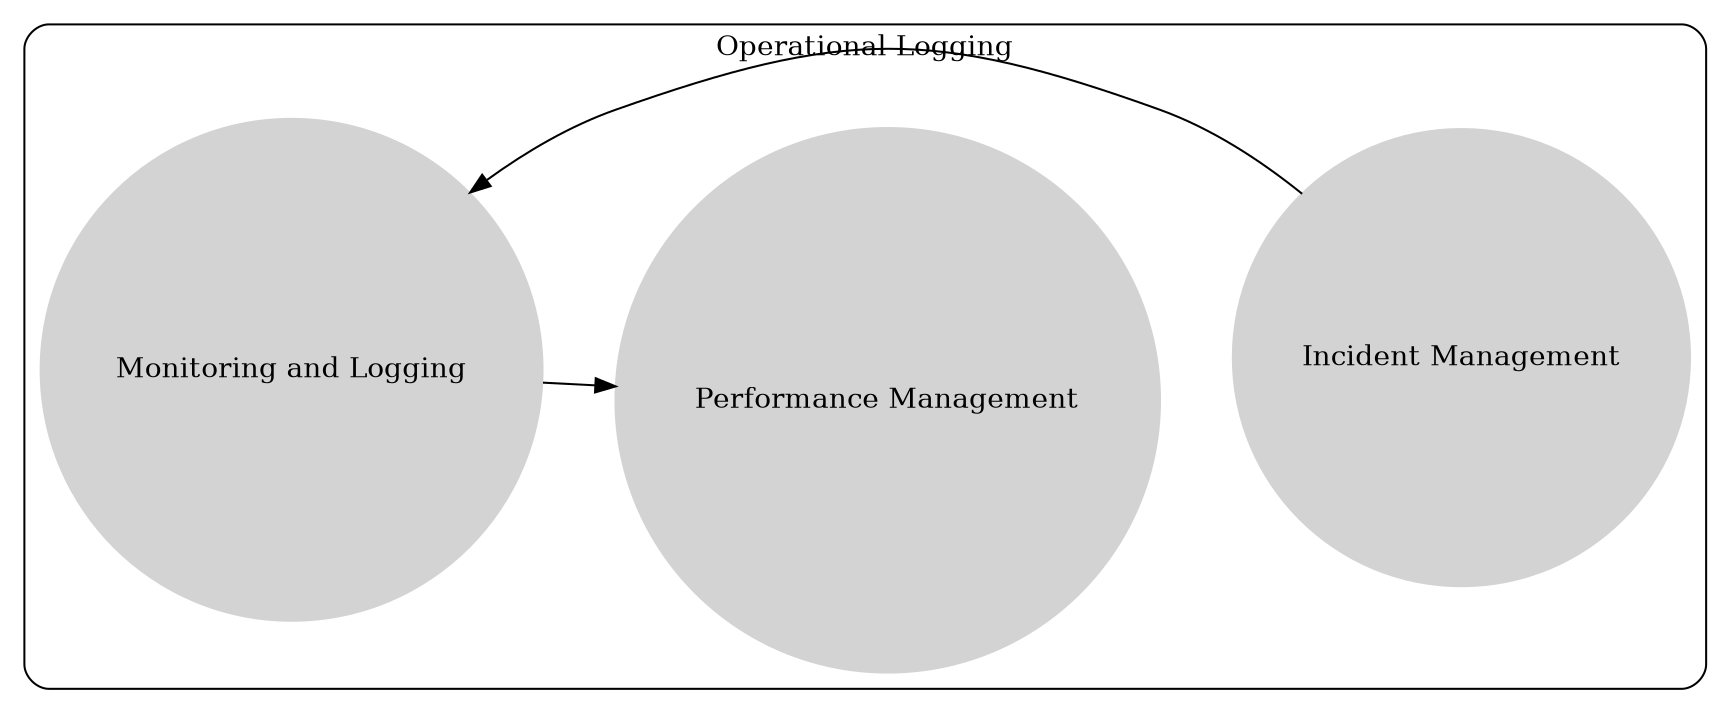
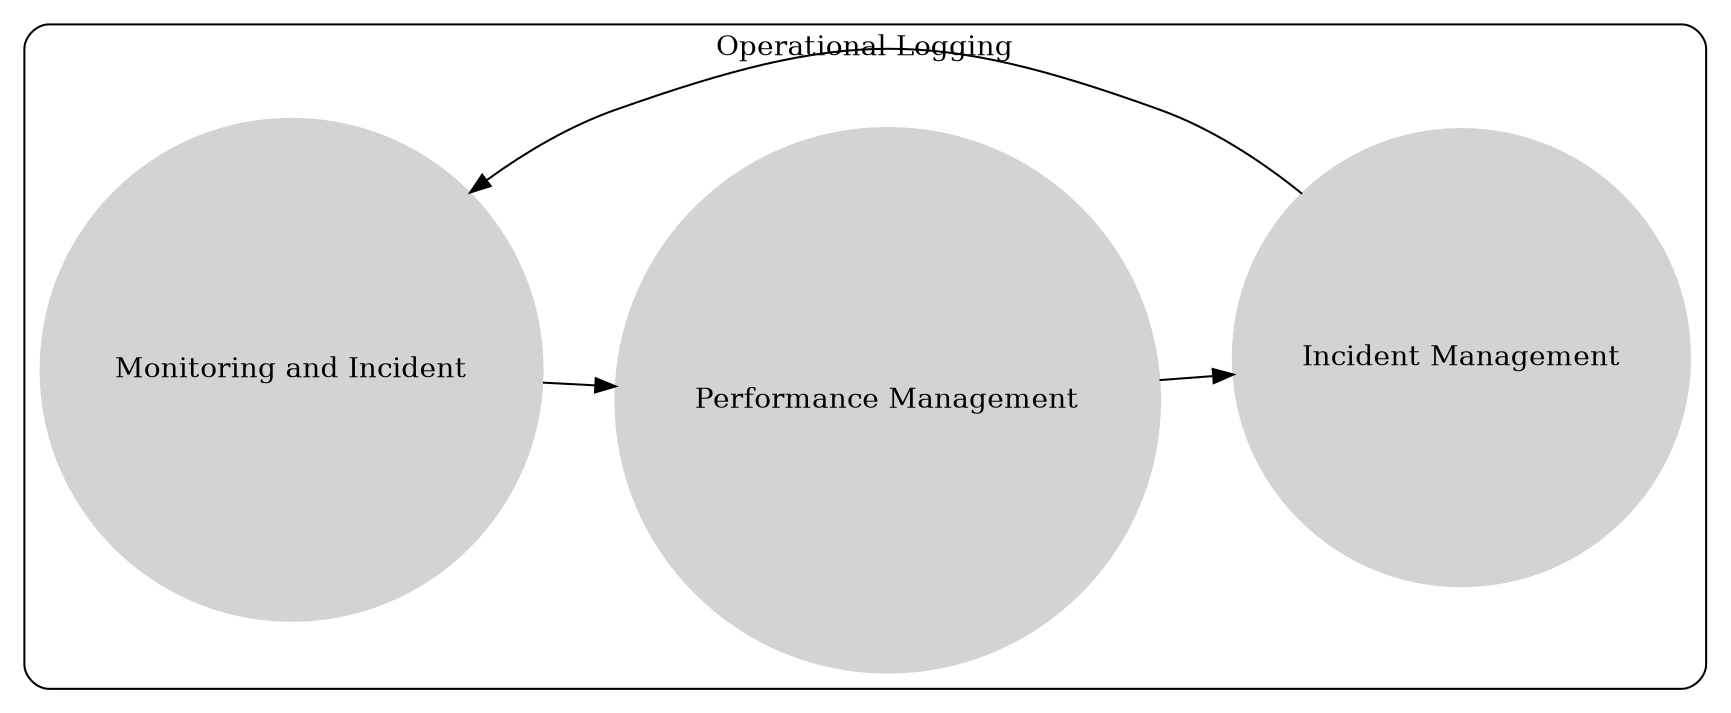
node "Monitoring and Logging": label "Monitoring and Logging" -> "Monitoring and Incident"
edge "Performance Management" -> "Incident Management": added
